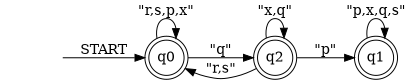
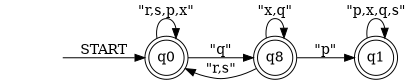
node "q2": label "q2" -> "q8"
